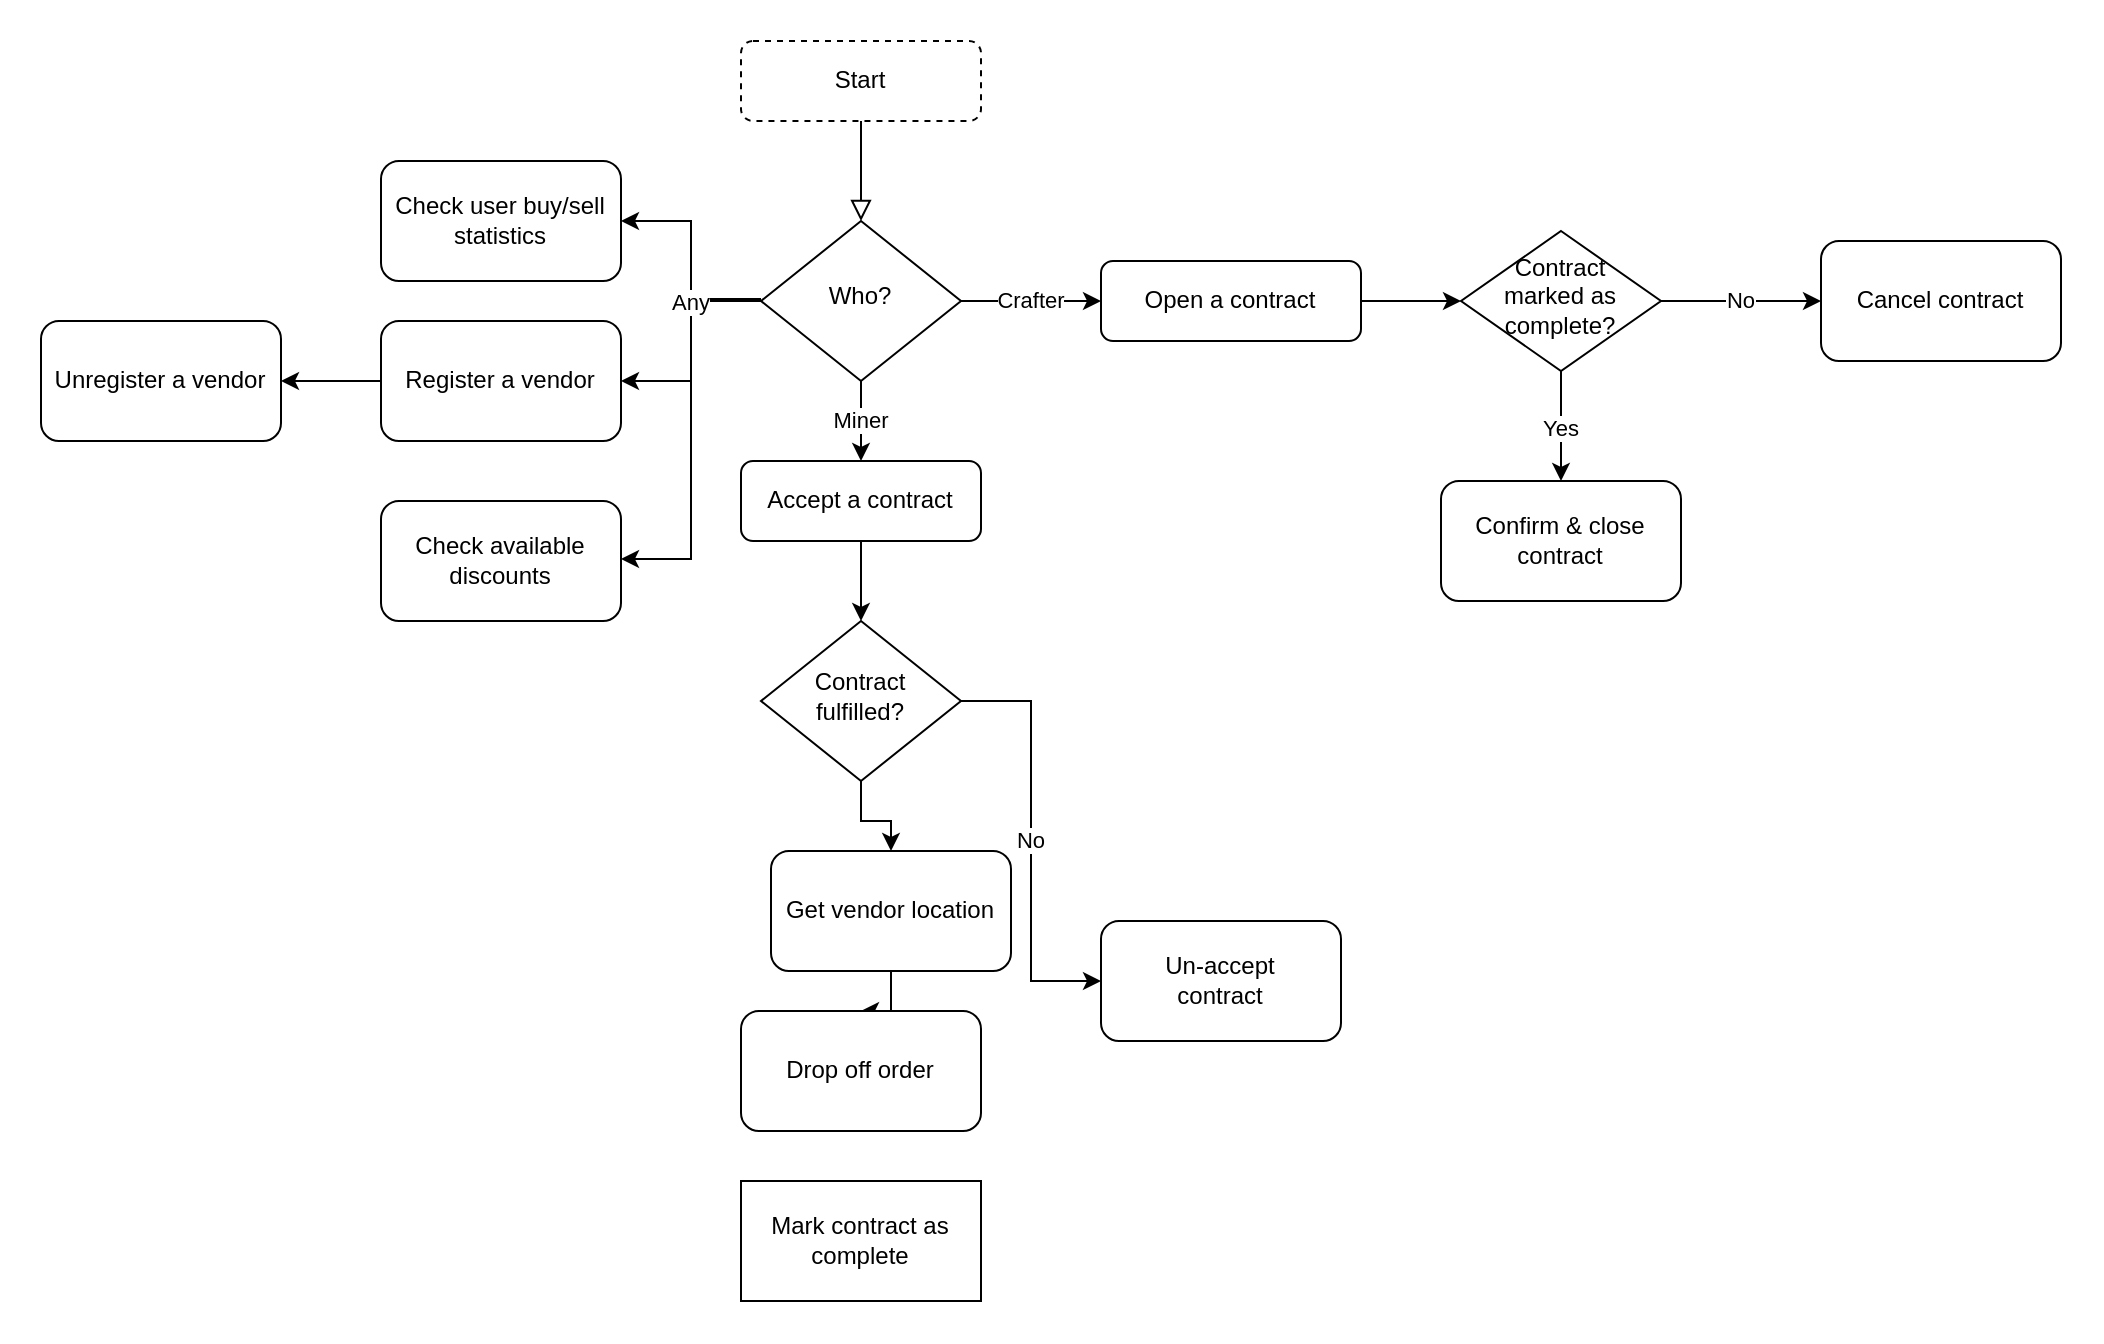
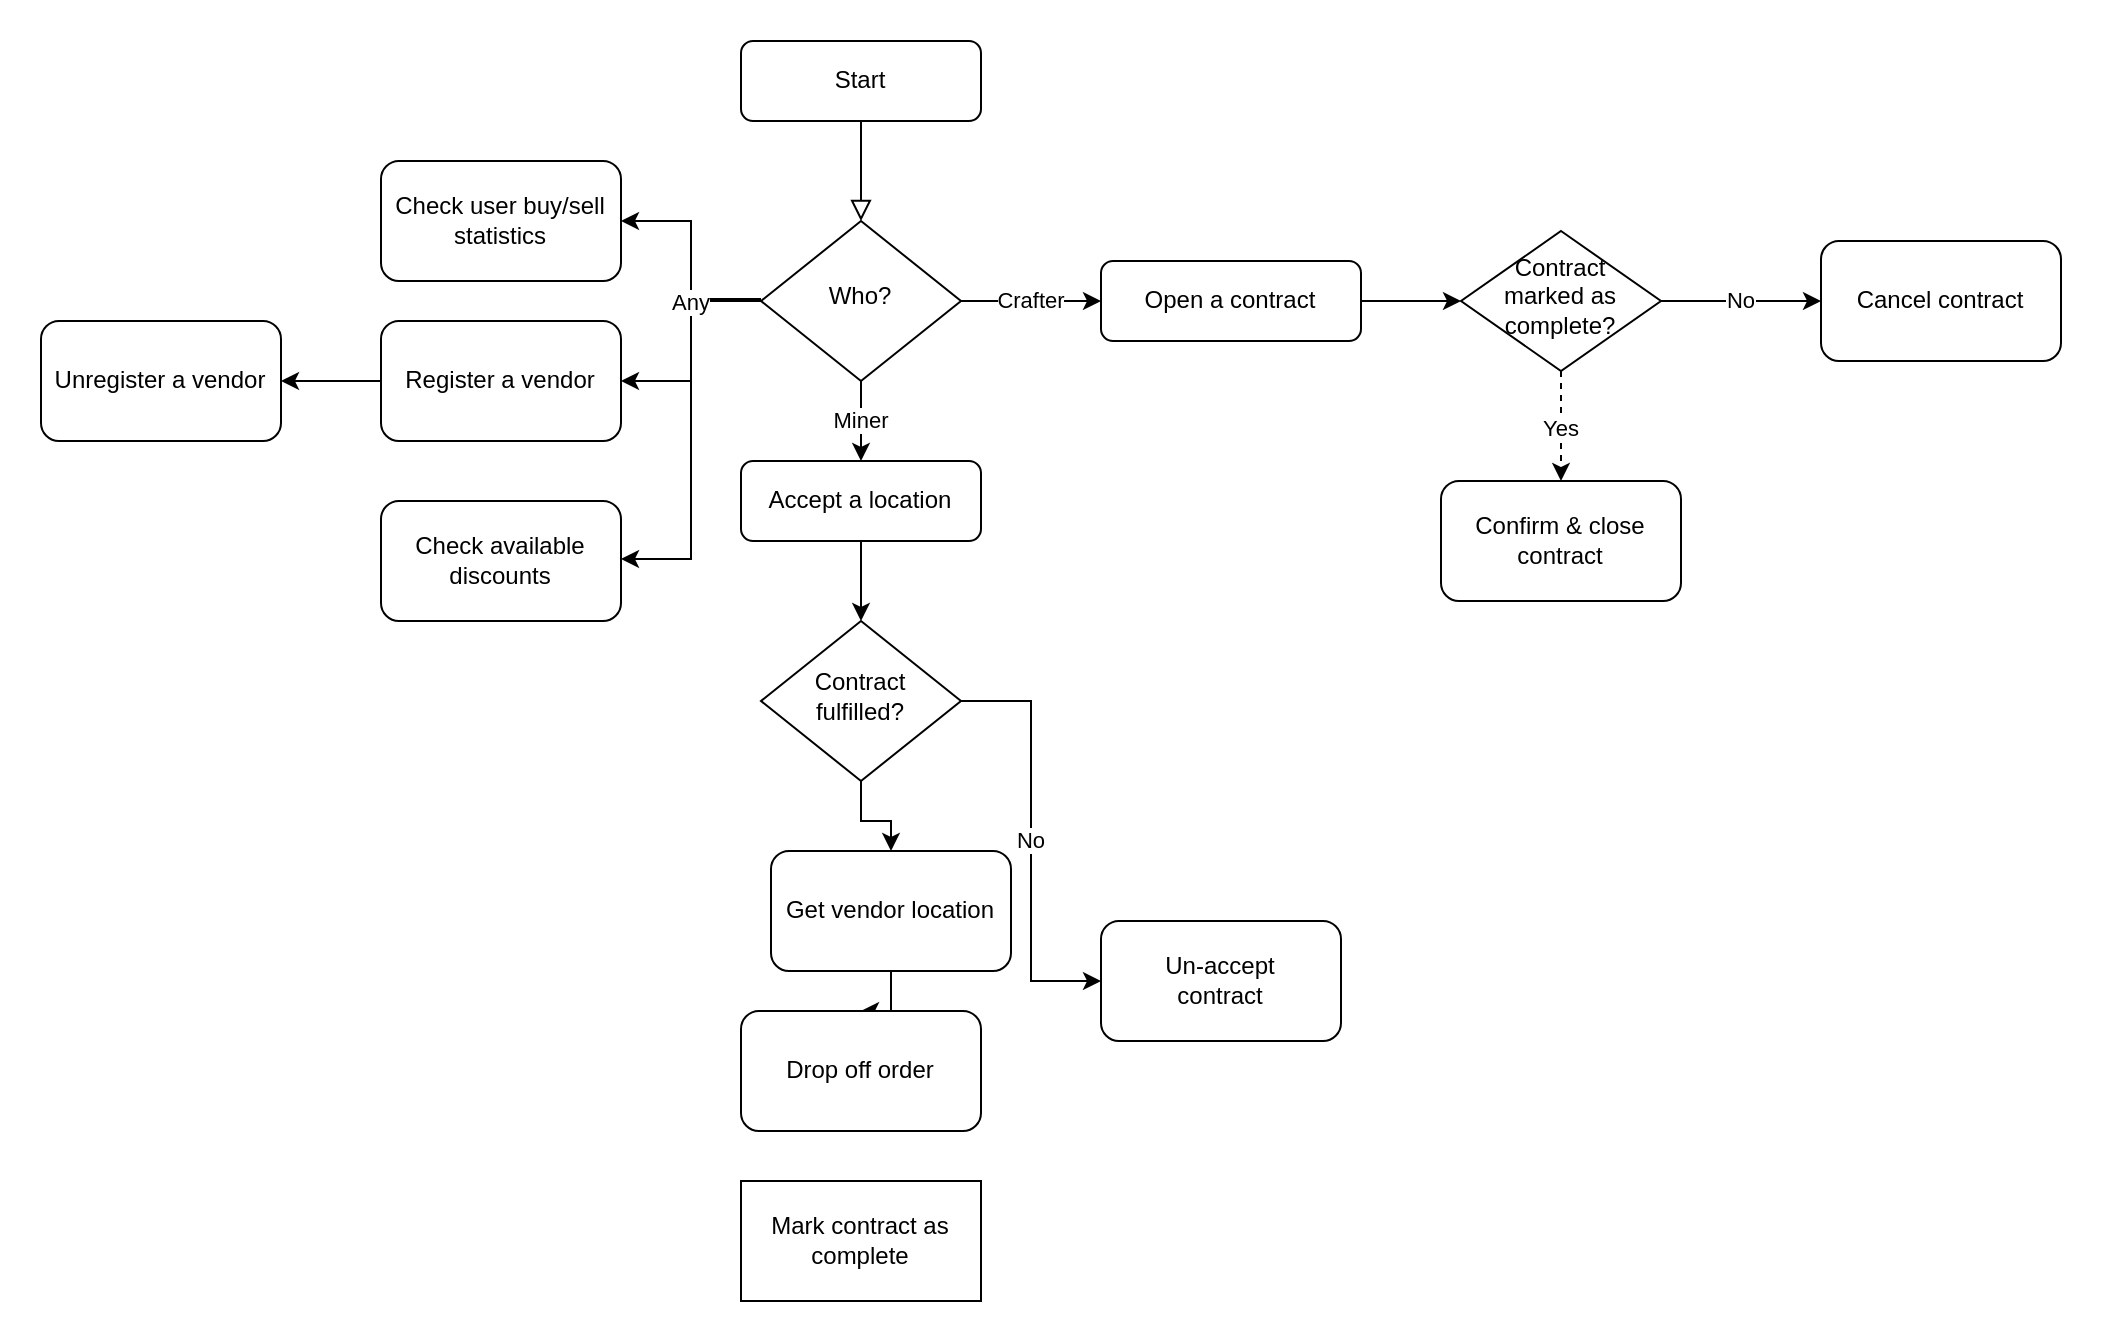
node "Start": style dashed -> solid
edge "Contract marked as complete?" -> "Confirm & close contract": style solid -> dashed
node "Accept a contract": label "Accept a contract" -> "Accept a location"
